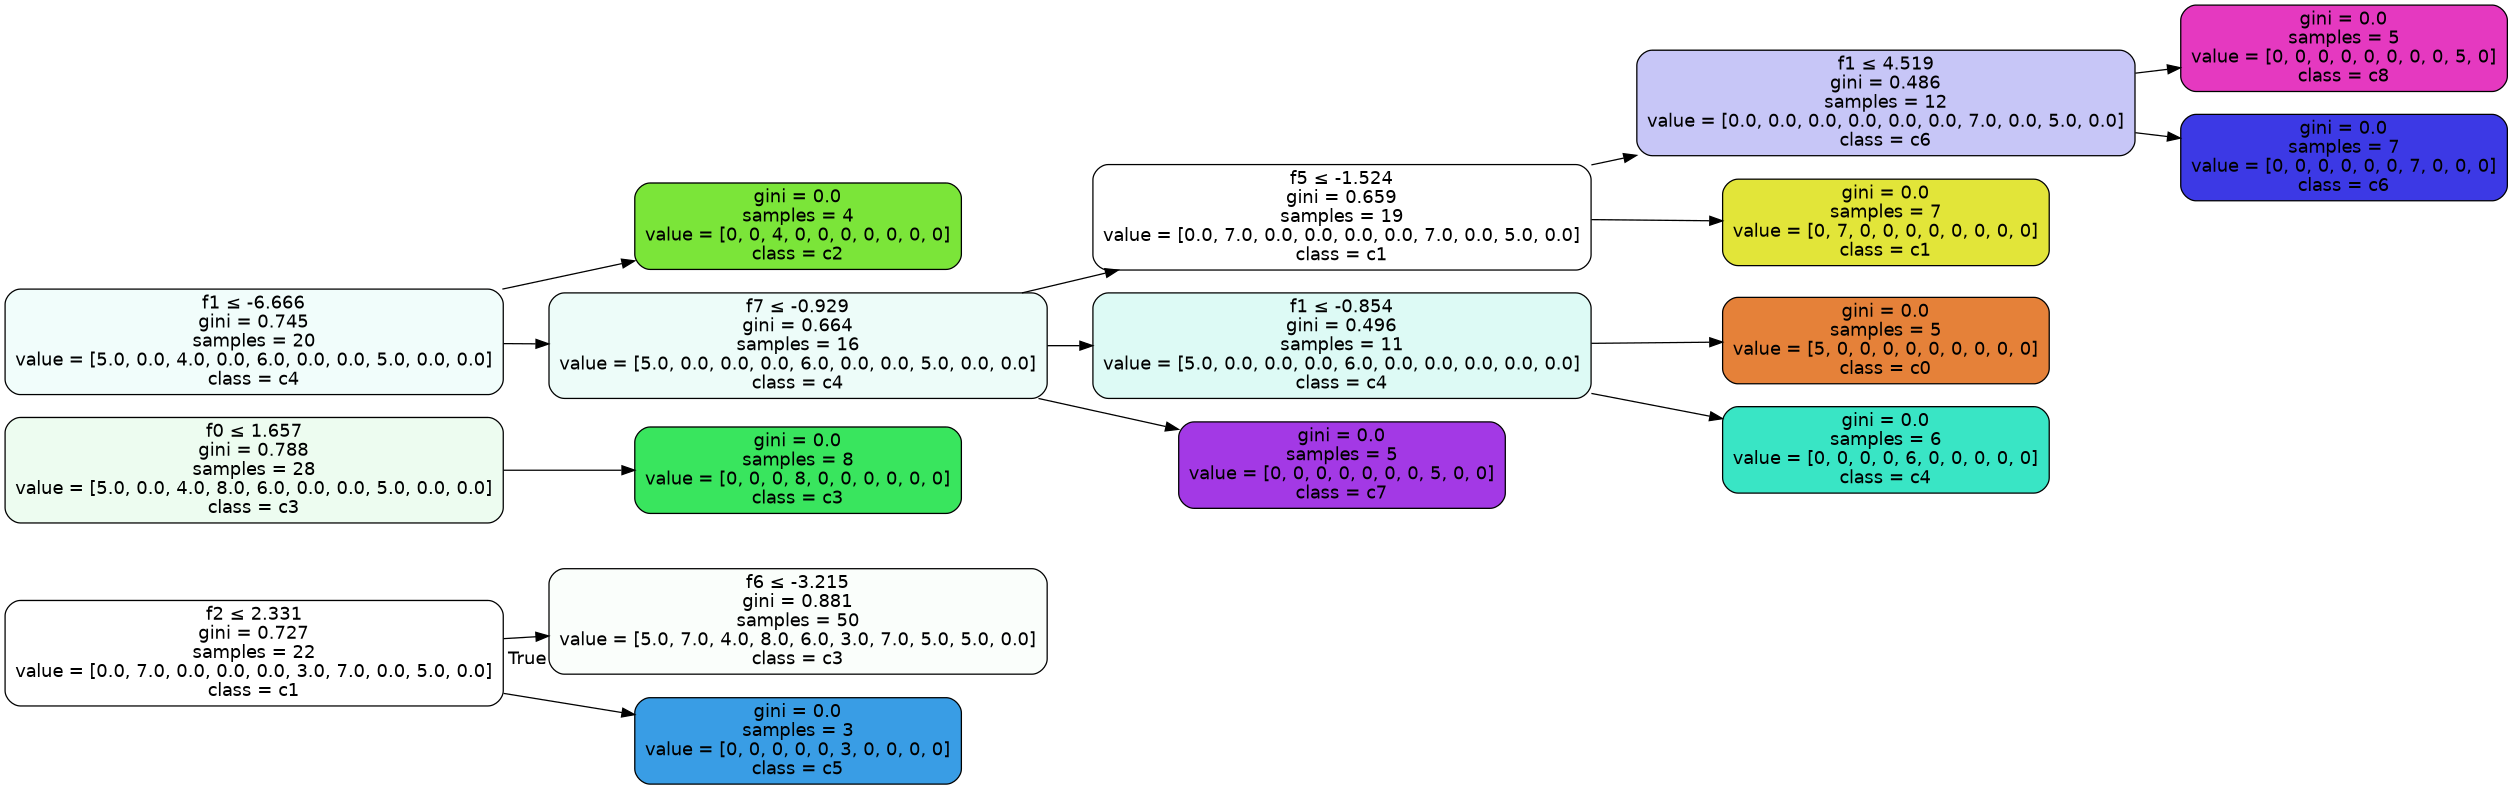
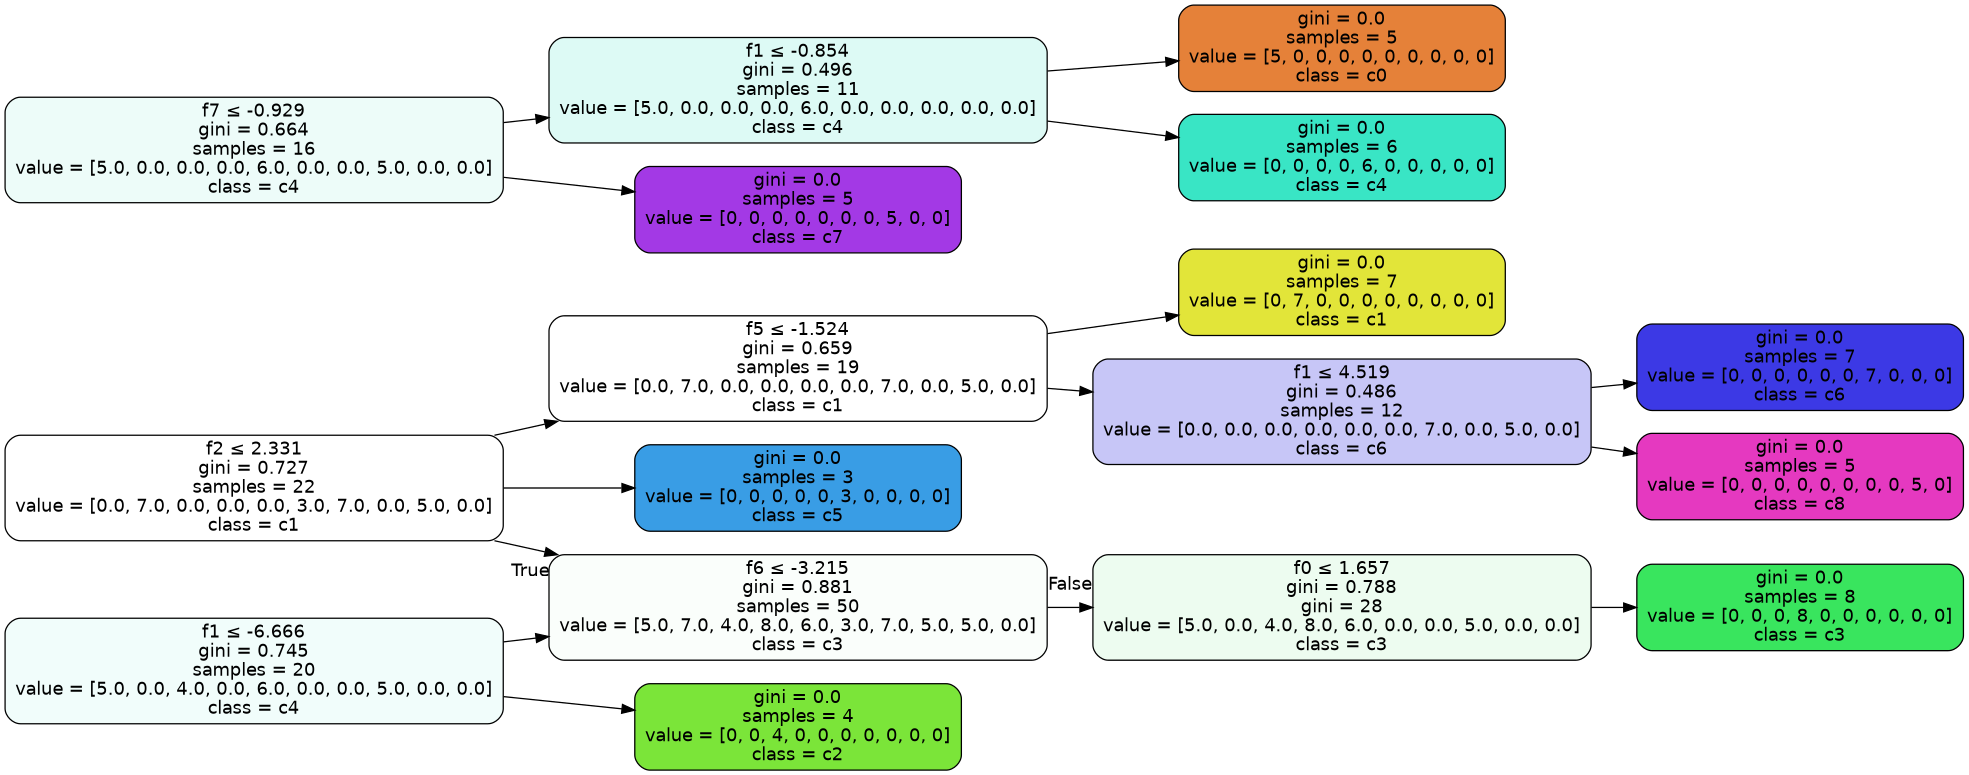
edge "f7 ≤ -0.929" -> "f5 ≤ -1.524": now "f2 ≤ 2.331" -> "f5 ≤ -1.524"
edge "f1 ≤ -6.666" -> "f7 ≤ -0.929": now "f1 ≤ -6.666" -> "f6 ≤ -3.215"
node "f0 ≤ 1.657": text "samples = 28" -> "gini = 28"
edge "f6 ≤ -3.215" -> "f0 ≤ 1.657": added
